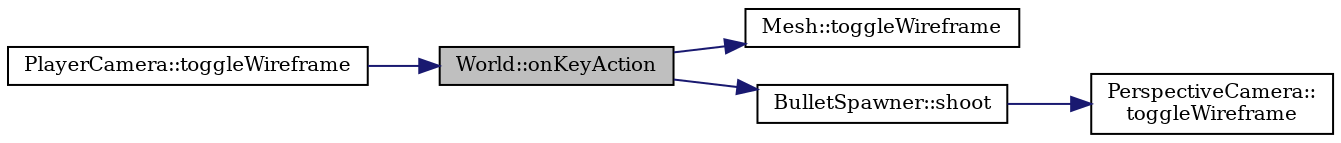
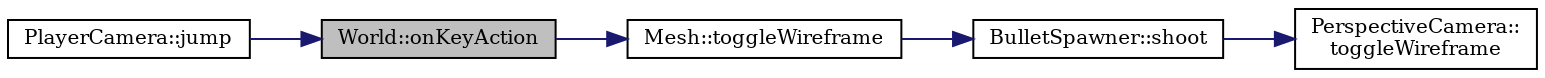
node "PlayerCamera::toggleWireframe": label "PlayerCamera::toggleWireframe" -> "PlayerCamera::jump"
edge "World::onKeyAction" -> "BulletSpawner::shoot": now "Mesh::toggleWireframe" -> "BulletSpawner::shoot"
